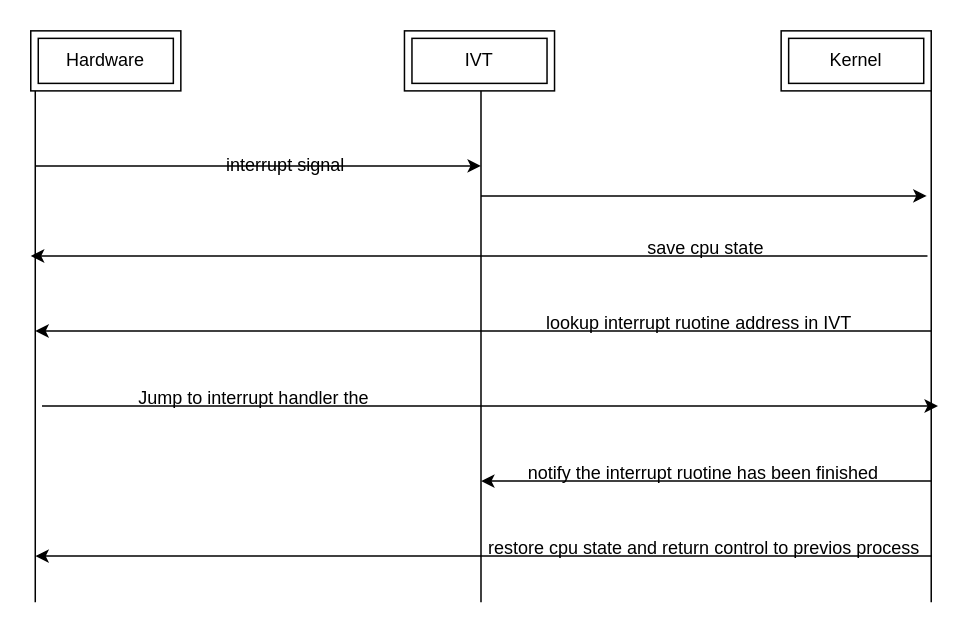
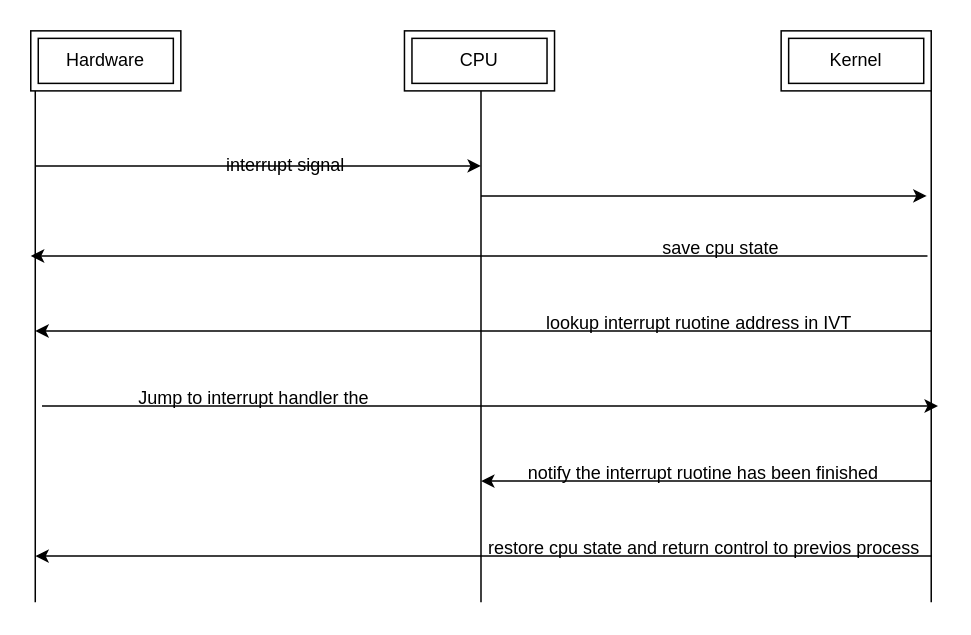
node "IVT": label "IVT" -> "CPU"
node "save cpu state": moved (706, 248) -> (721, 248)
